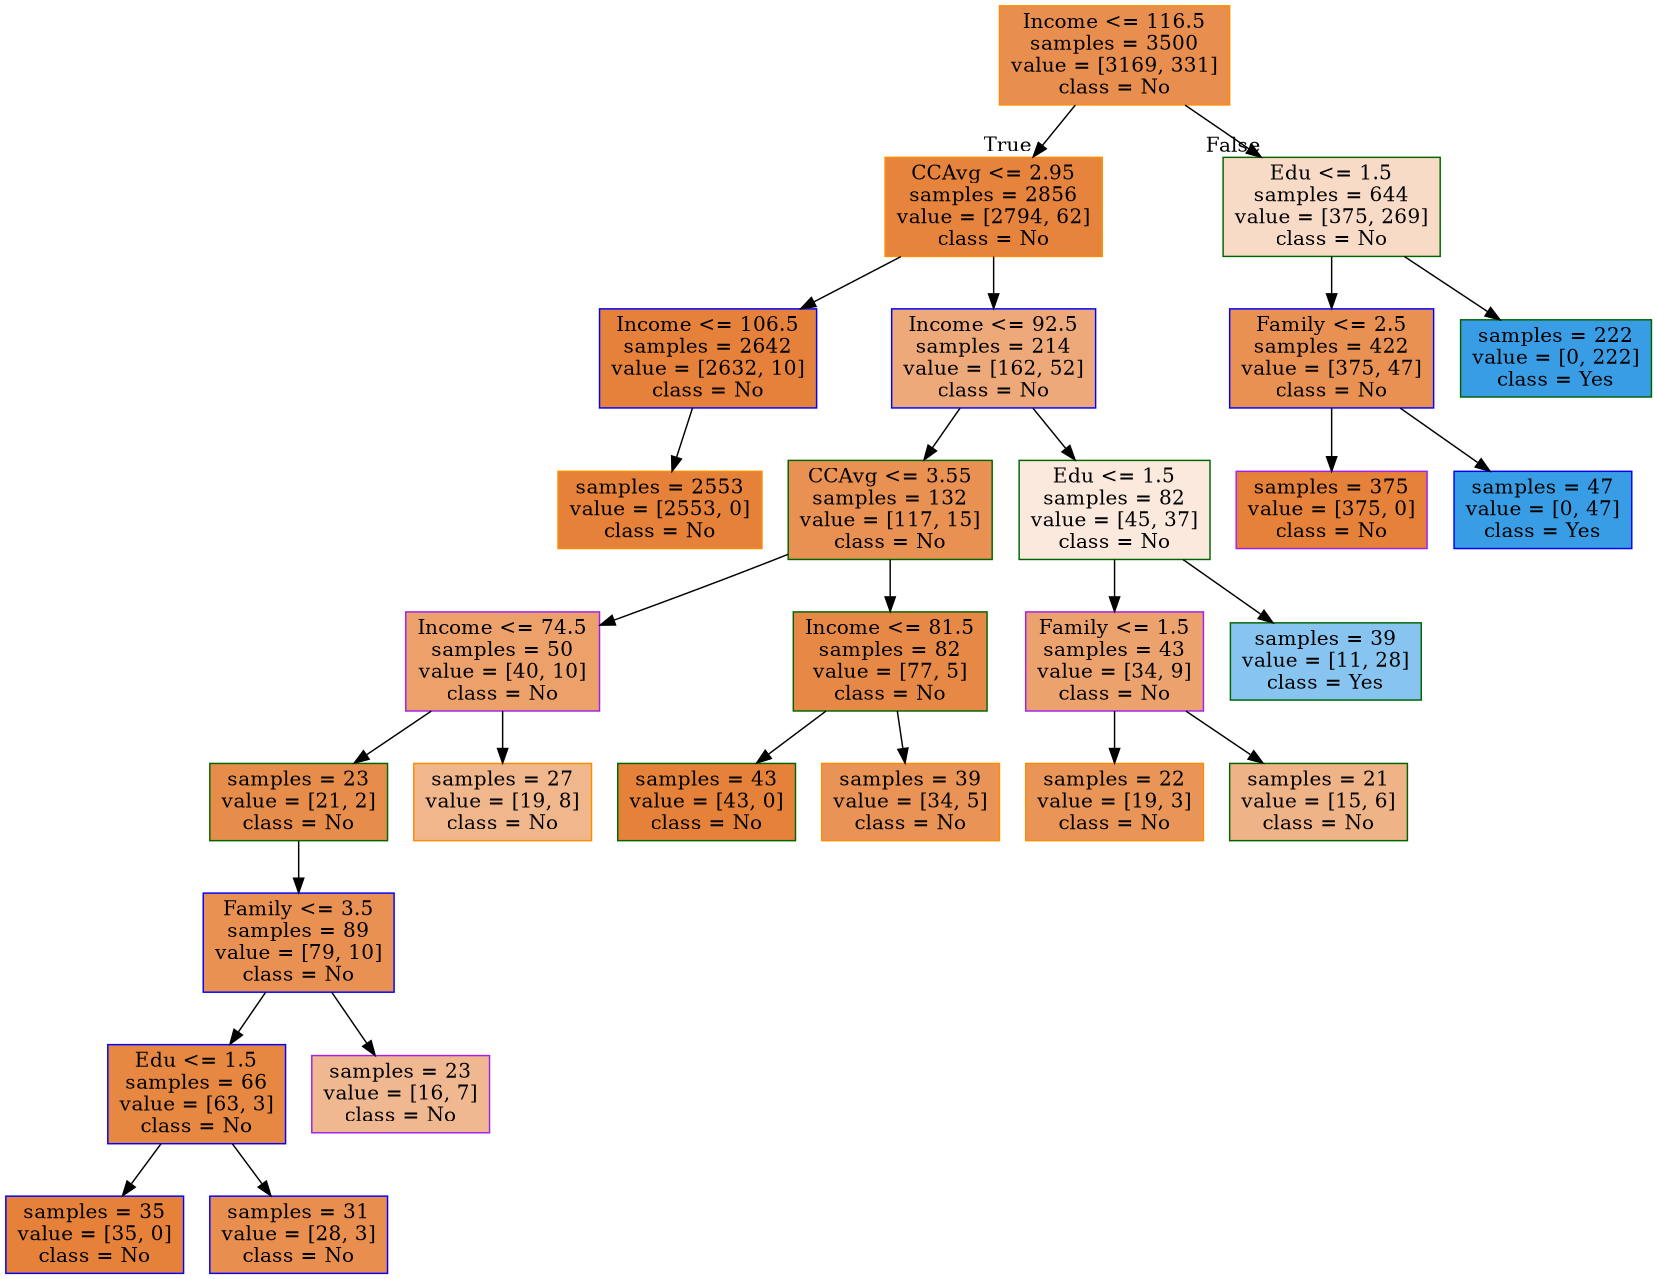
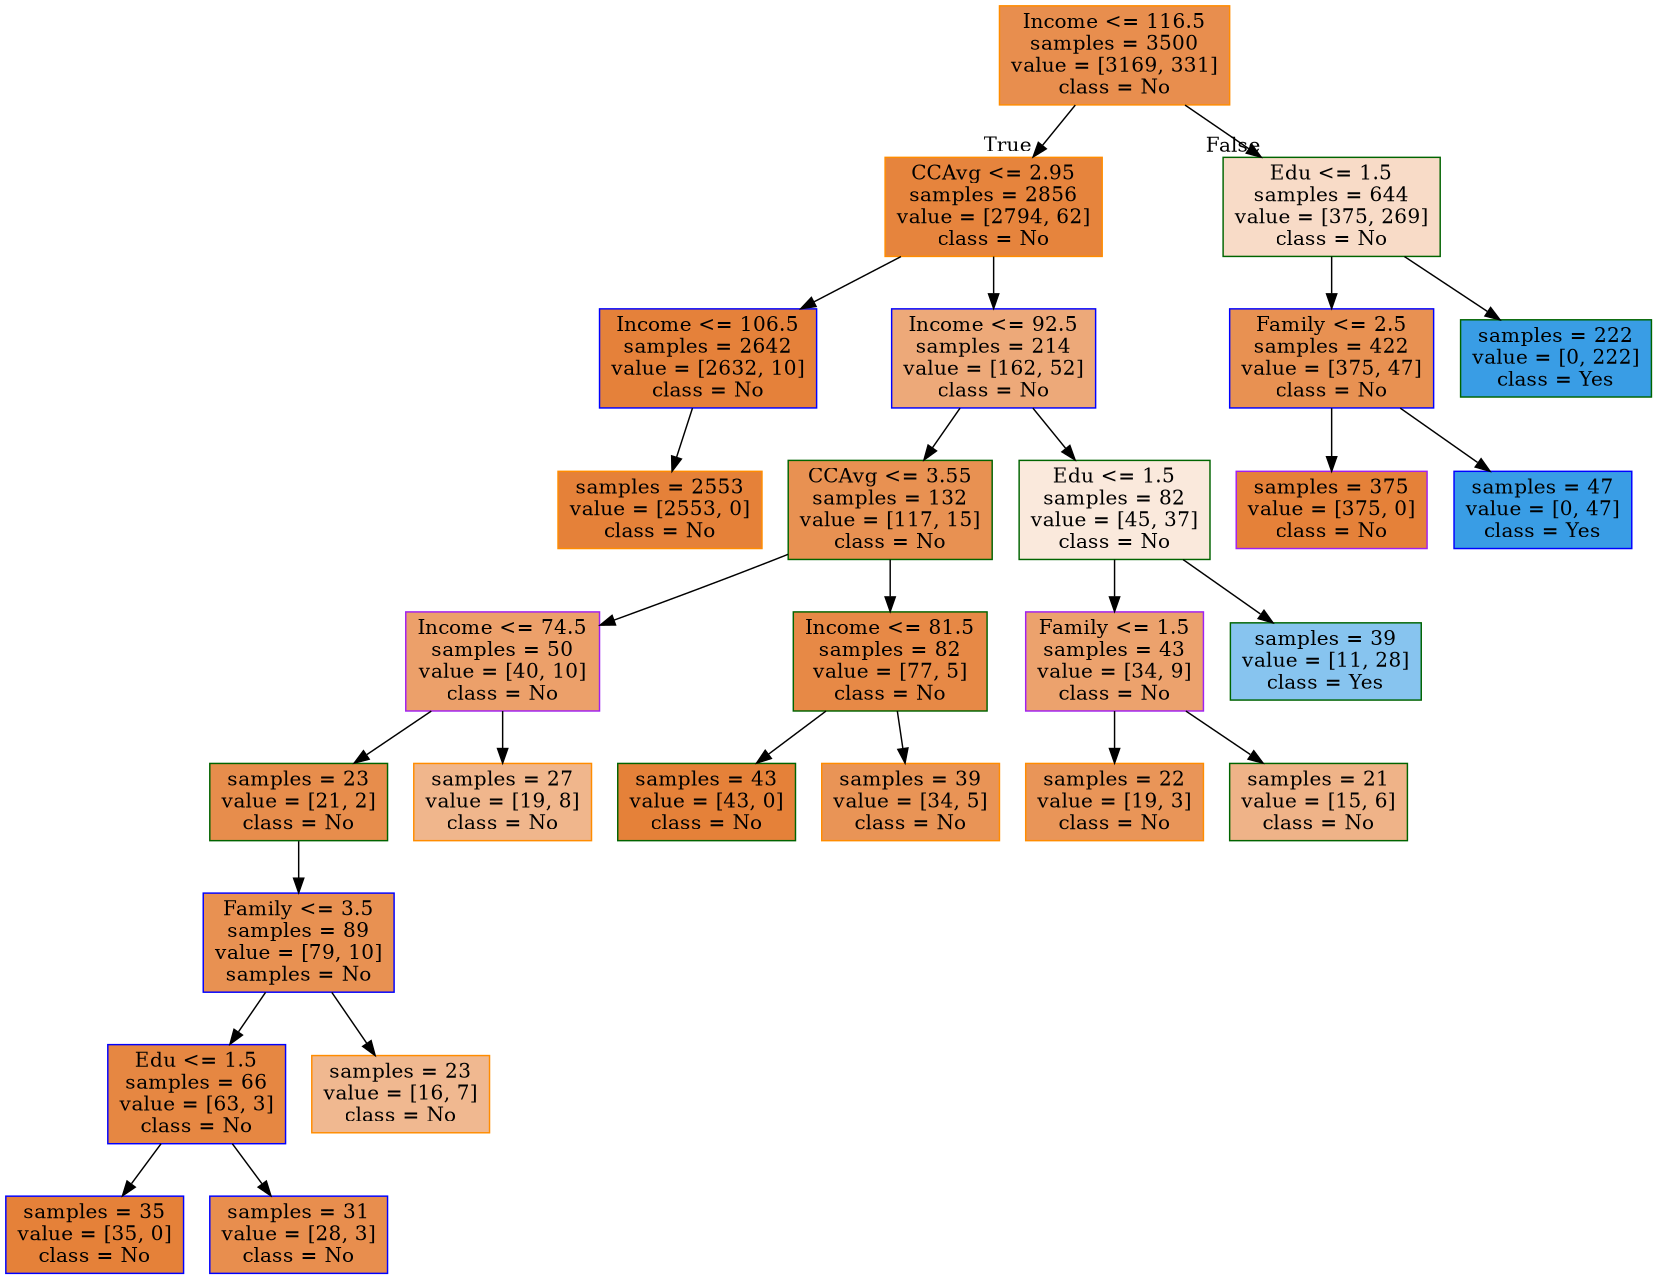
node "Family <= 3.5 samples = 89 value = [79, 10] class = No": label "Family <= 3.5 samples = 89 value = [79, 10] class = No" -> "Family <= 3.5 samples = 89 value = [79, 10] samples = No"
node "samples = 23 value = [16, 7] class = No": color purple -> darkorange
